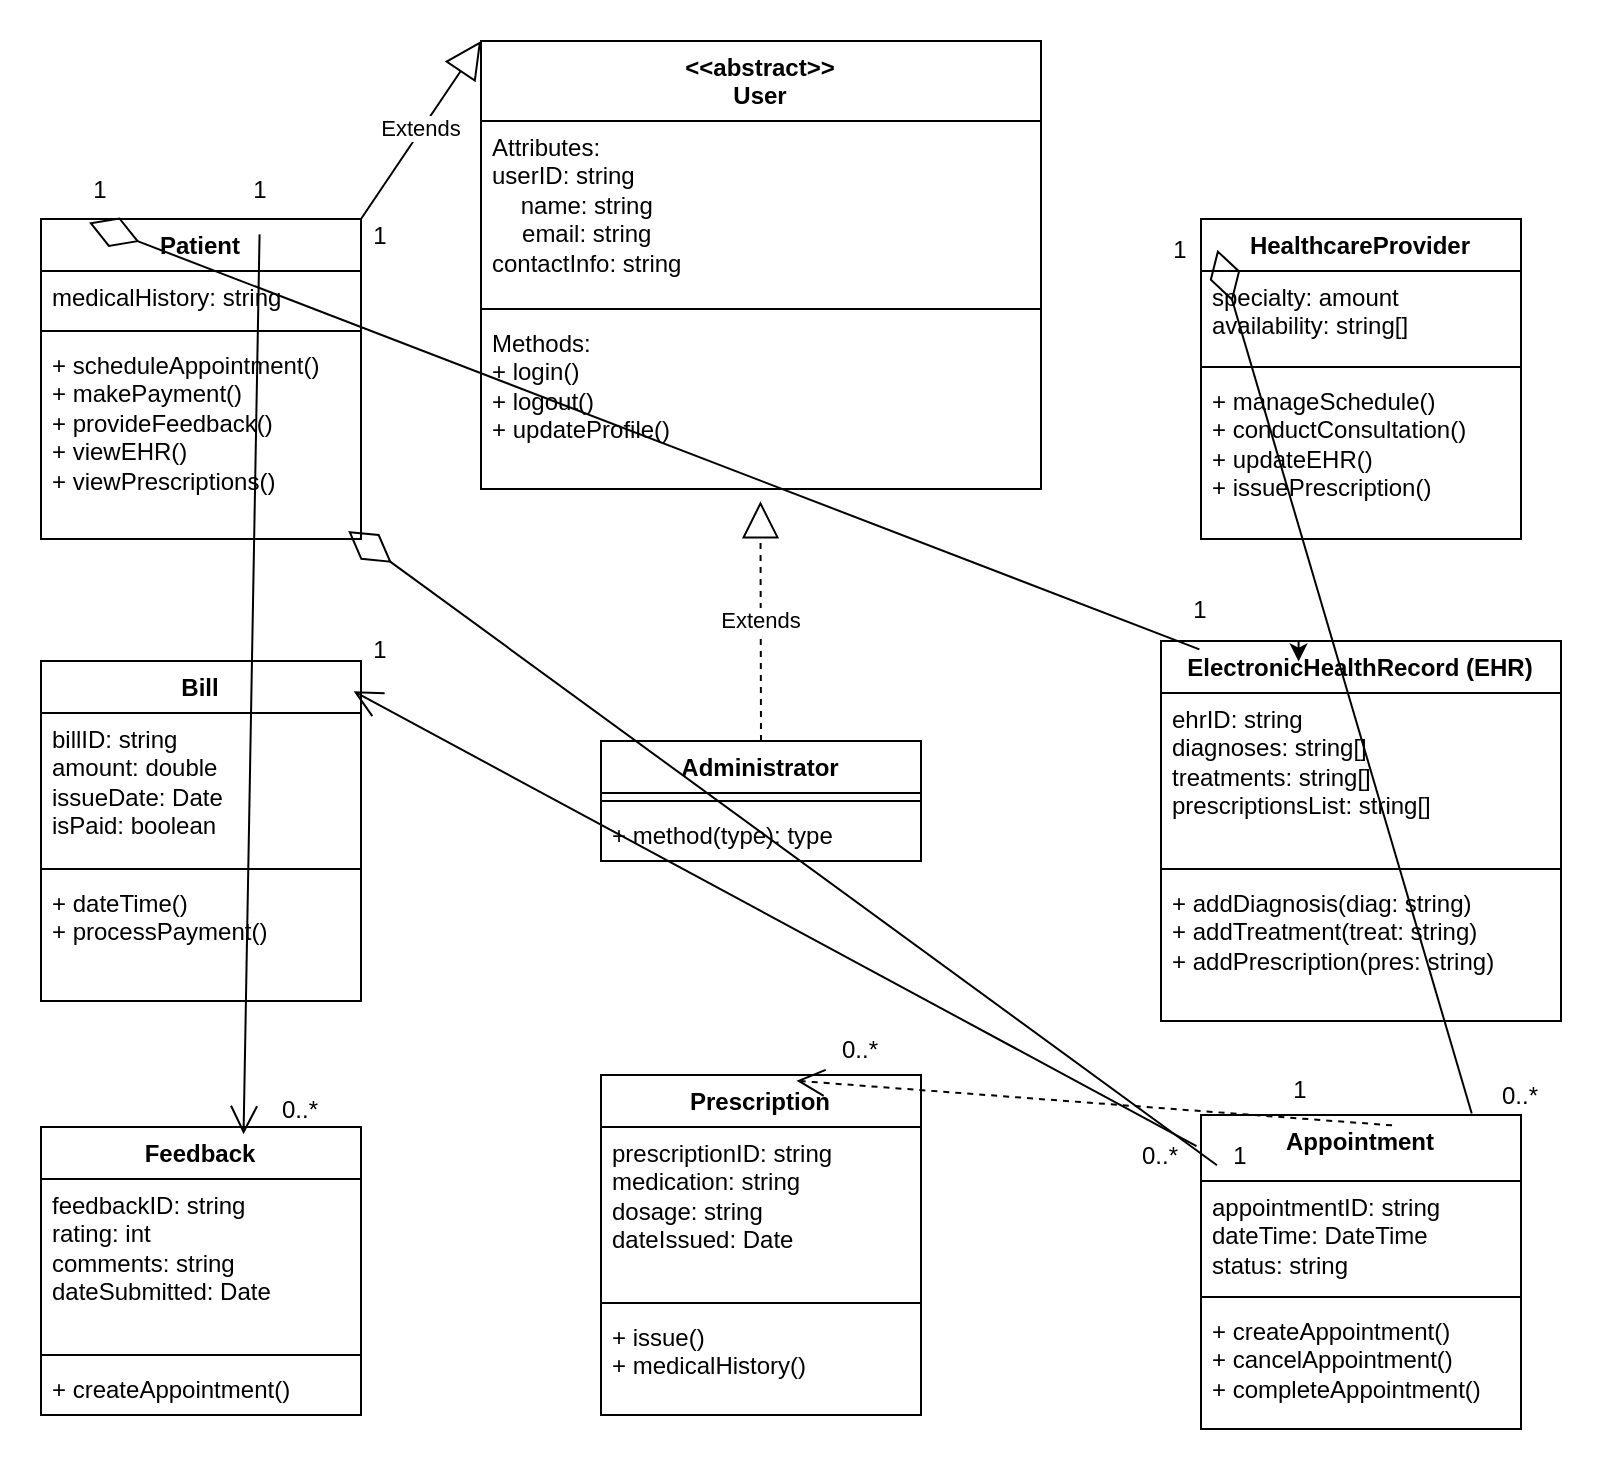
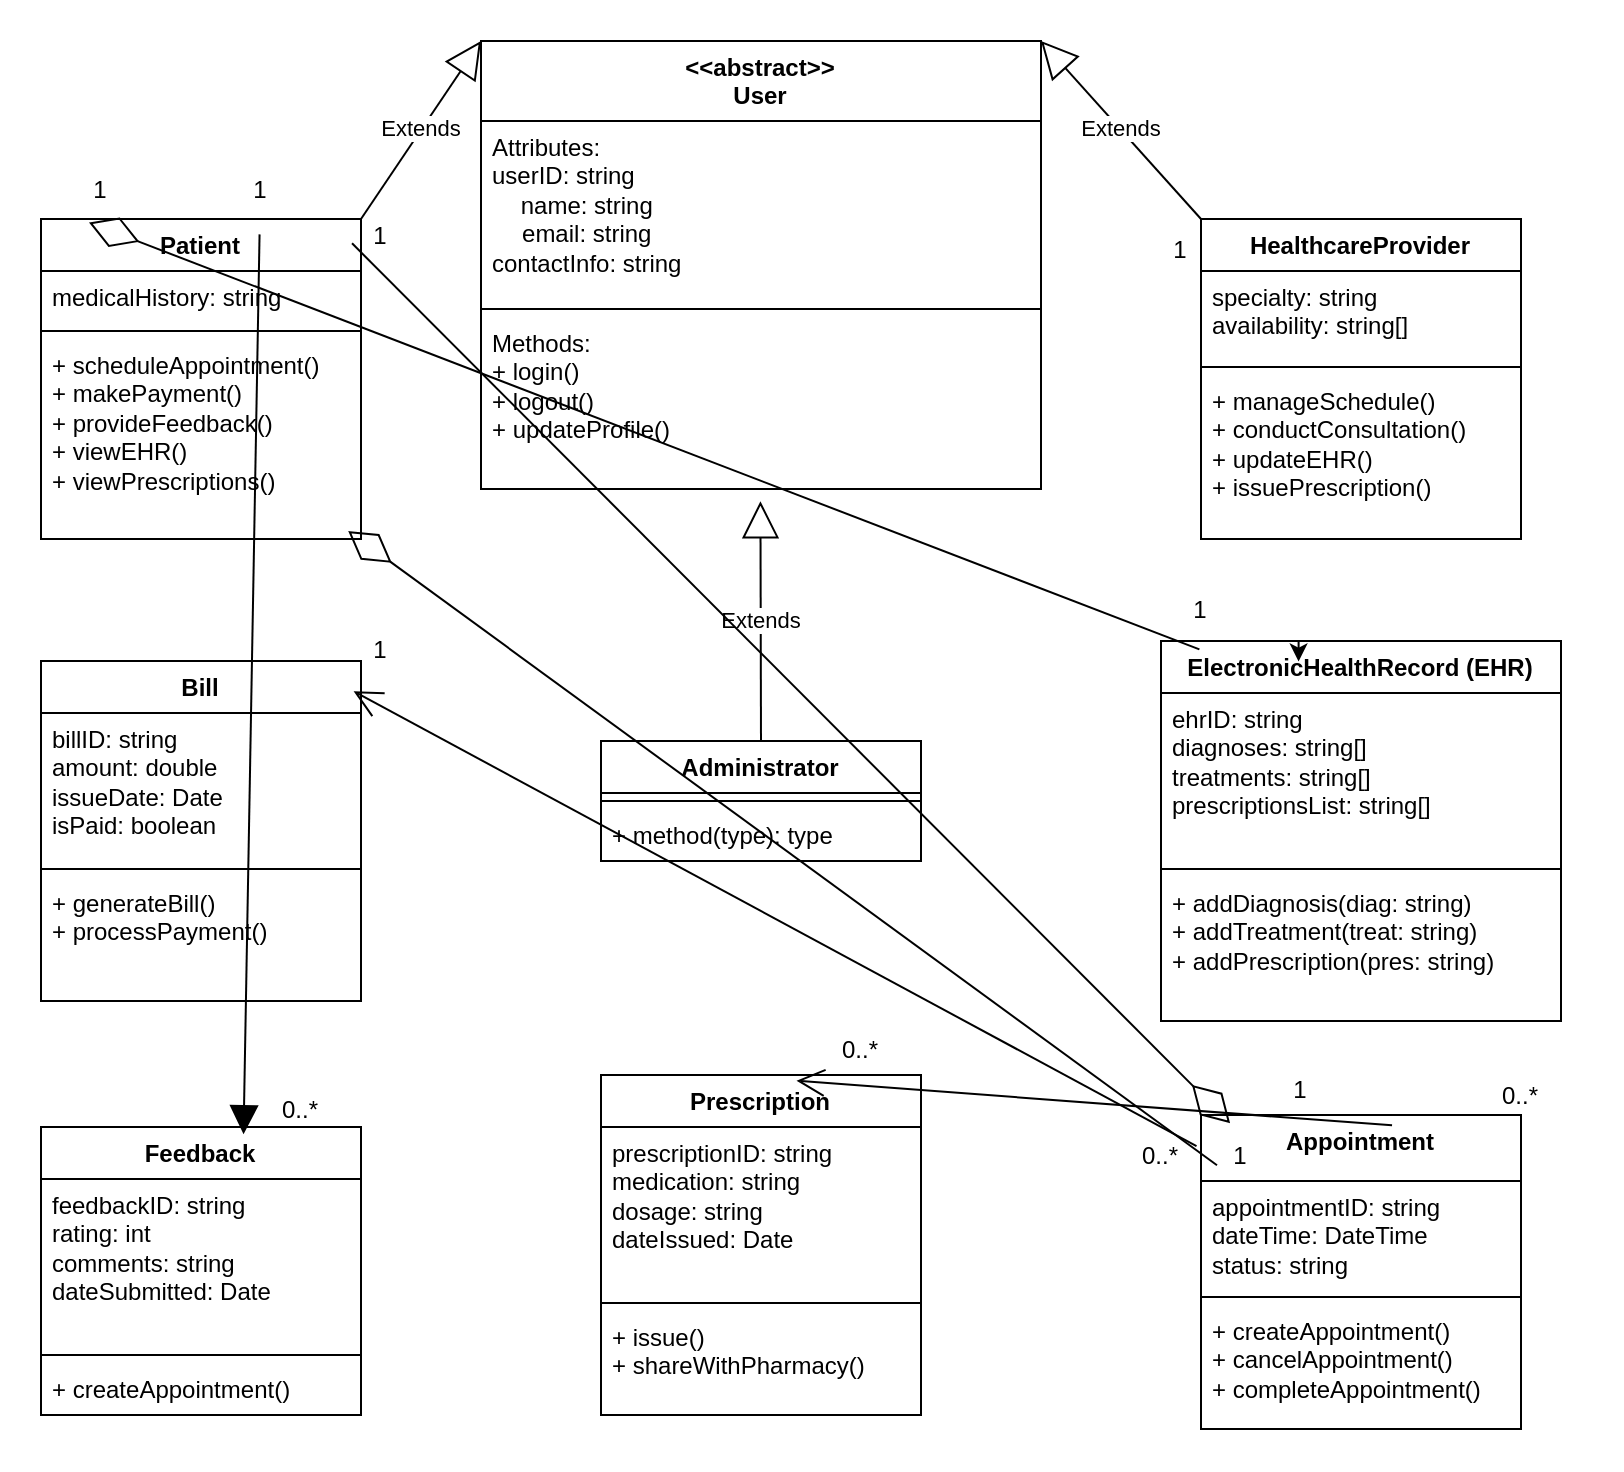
edge "HealthcareProvider" -> "<<abstract>> User": added, label "Extends"
node "specialty: amount availability: string[]": label "specialty: amount availability: string[]" -> "specialty: string availability: string[]"
edge "Administrator" -> "Methods: + login() + logout() + updateProfile()": style dashed -> solid
edge "Appointment" -> "HealthcareProvider": removed
node "+ dateTime() + processPayment()": label "+ dateTime() + processPayment()" -> "+ generateBill() + processPayment()"
edge "Patient" -> "Appointment": added
edge "Appointment" -> "Prescription": style dashed -> solid
edge "Patient" -> "Feedback": arrowhead open -> block
node "+ issue() + medicalHistory()": label "+ issue() + medicalHistory()" -> "+ issue() + shareWithPharmacy()"
